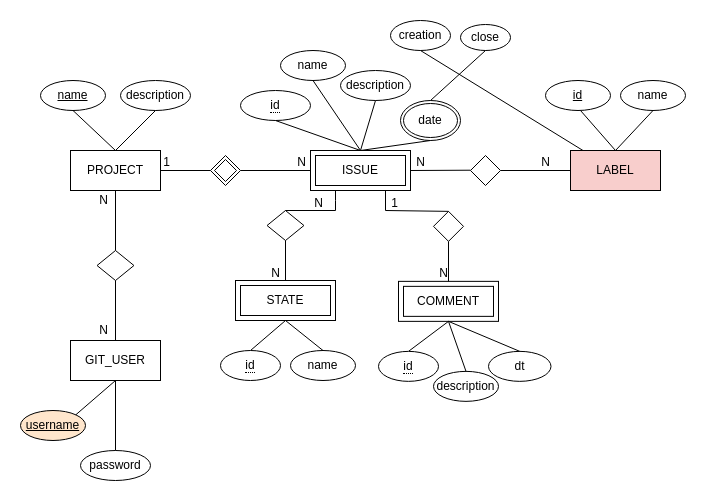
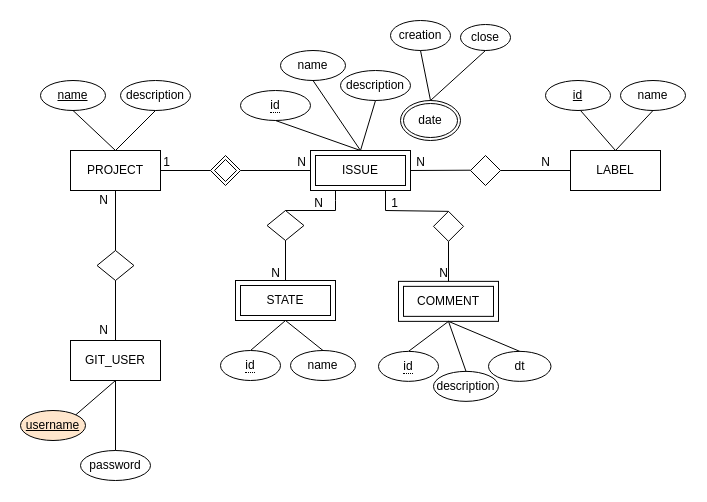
edge "creation" -- "LABEL": now "creation" -- "date"
edge "date" -- "ISSUE": removed
node "LABEL": fillcolor #f8cecc -> #ffffff
